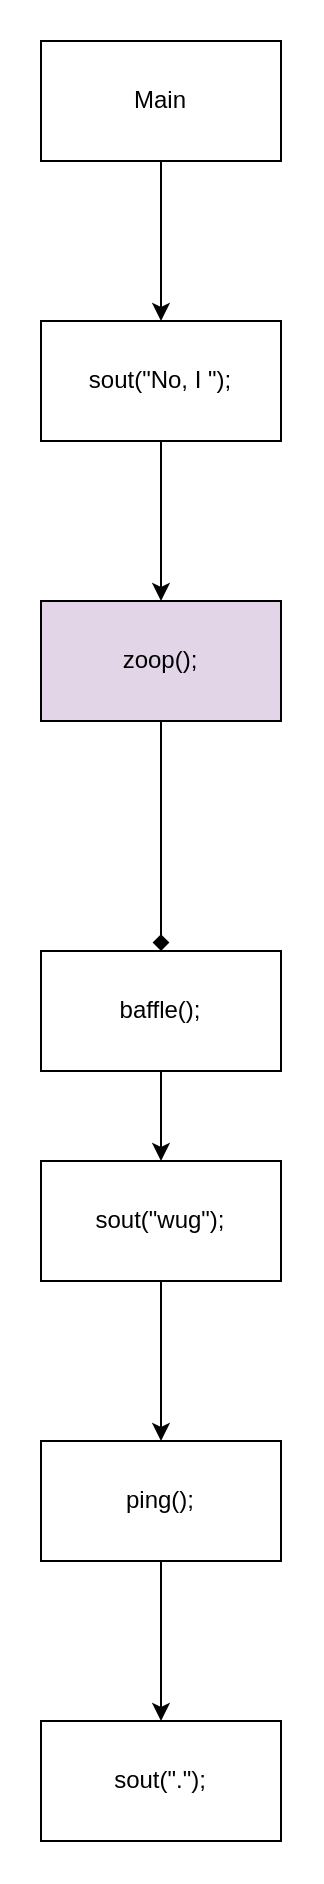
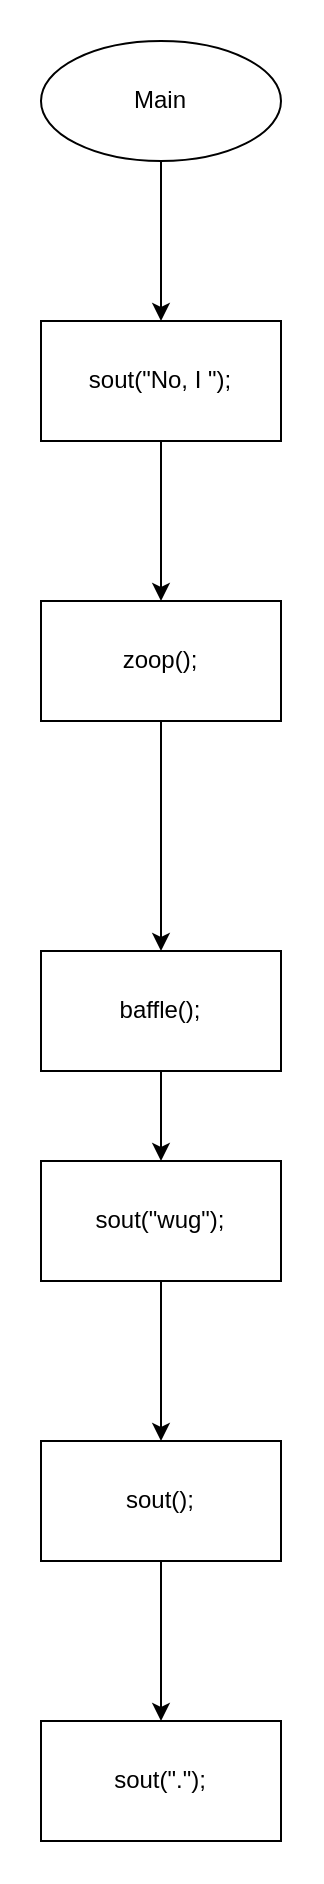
node "Main": shape rectangle -> ellipse
node "zoop();": fillcolor #e1d5e7 -> #ffffff
edge "zoop();" -> "baffle();": arrowhead diamond -> classic
node "ping();": label "ping();" -> "sout();"
